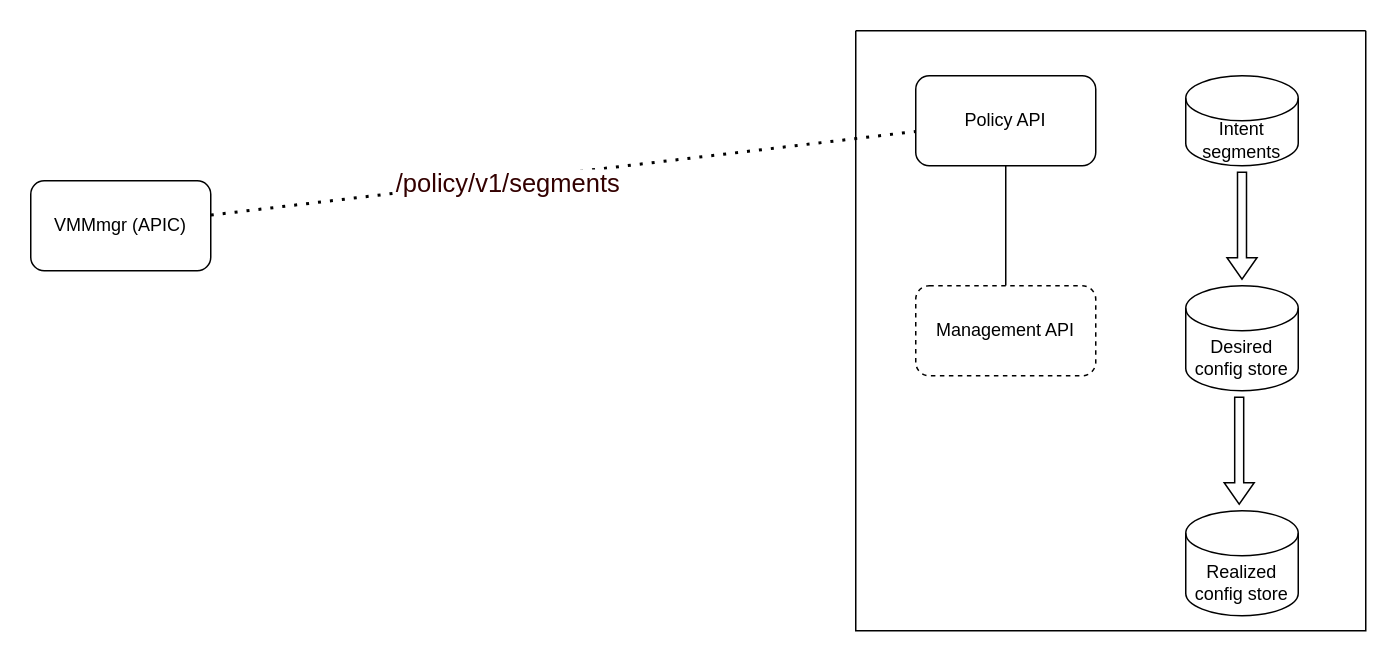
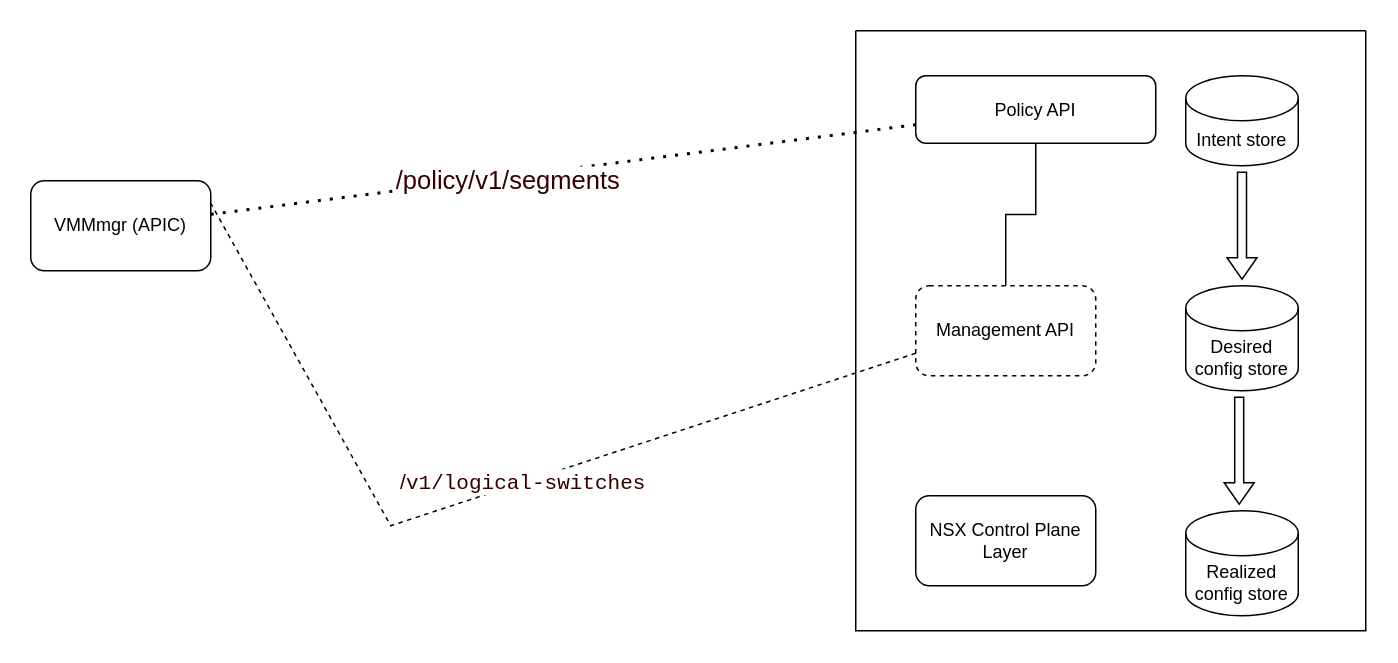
node "Policy API": size 180x90 -> 240x68
node "Intent segments": label "Intent segments" -> "Intent store"
edge "VMMmgr (APIC)" -- "Management API": added, label "/v1/logical-switches"
node "NSX Control Plane Layer": added
